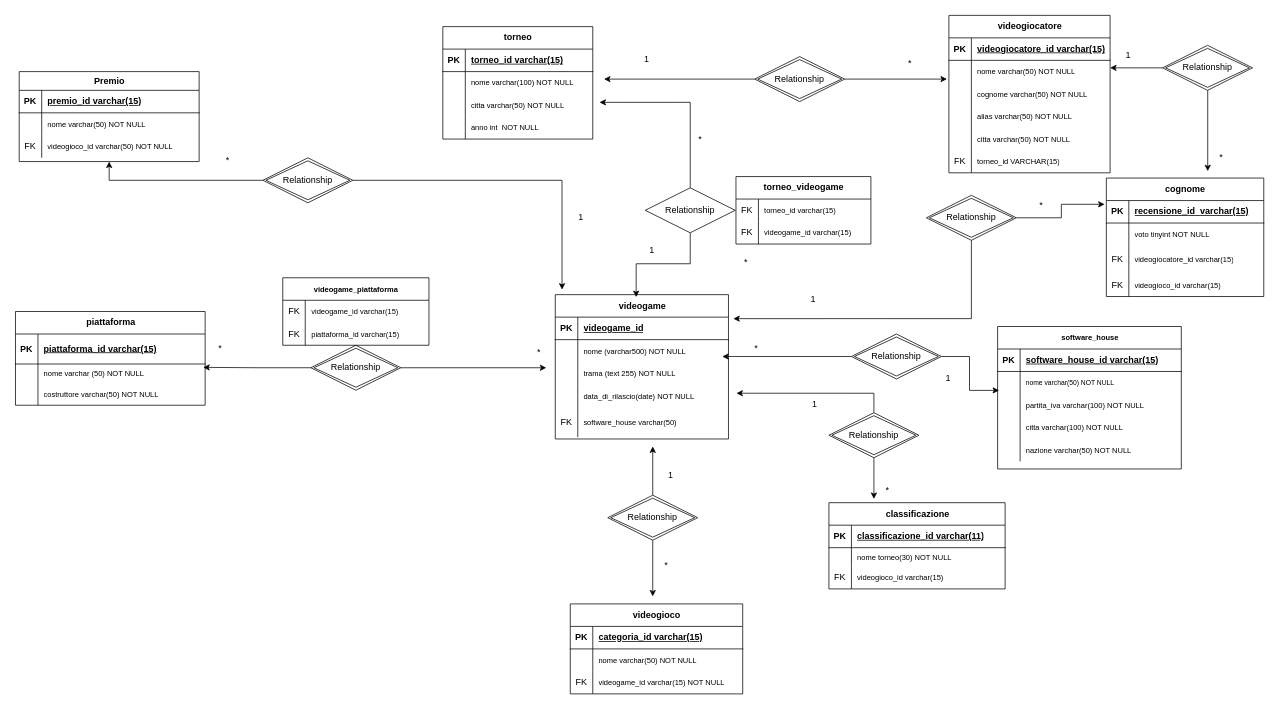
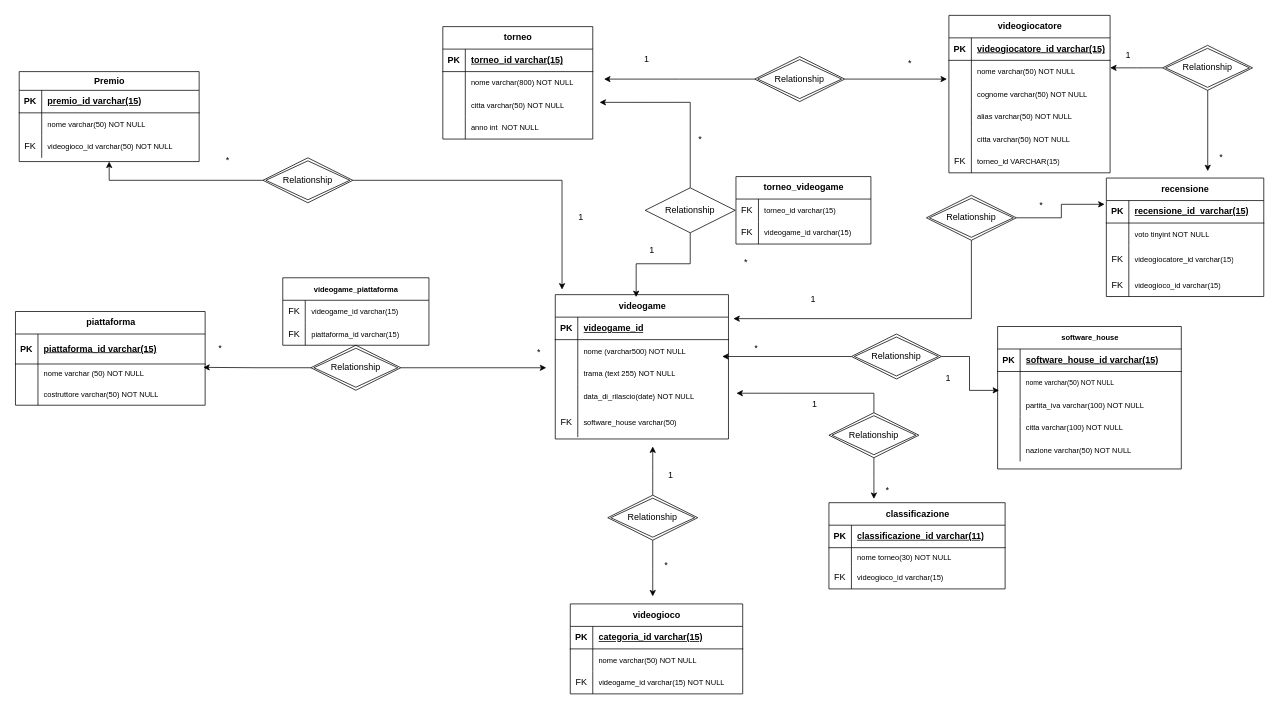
node "nome varchar(100) NOT NULL": label "nome varchar(100) NOT NULL" -> "nome varchar(800) NOT NULL"
node "cognome": label "cognome" -> "recensione"
